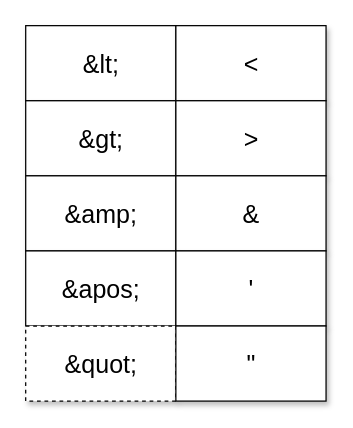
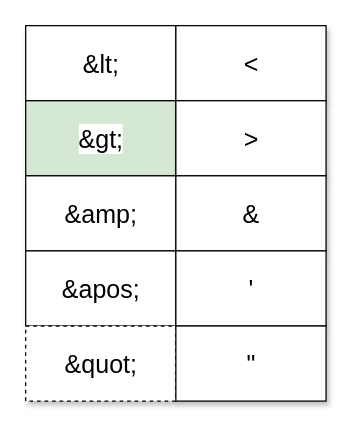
node "&gt;": fillcolor #ffffff -> #d5e8d4
